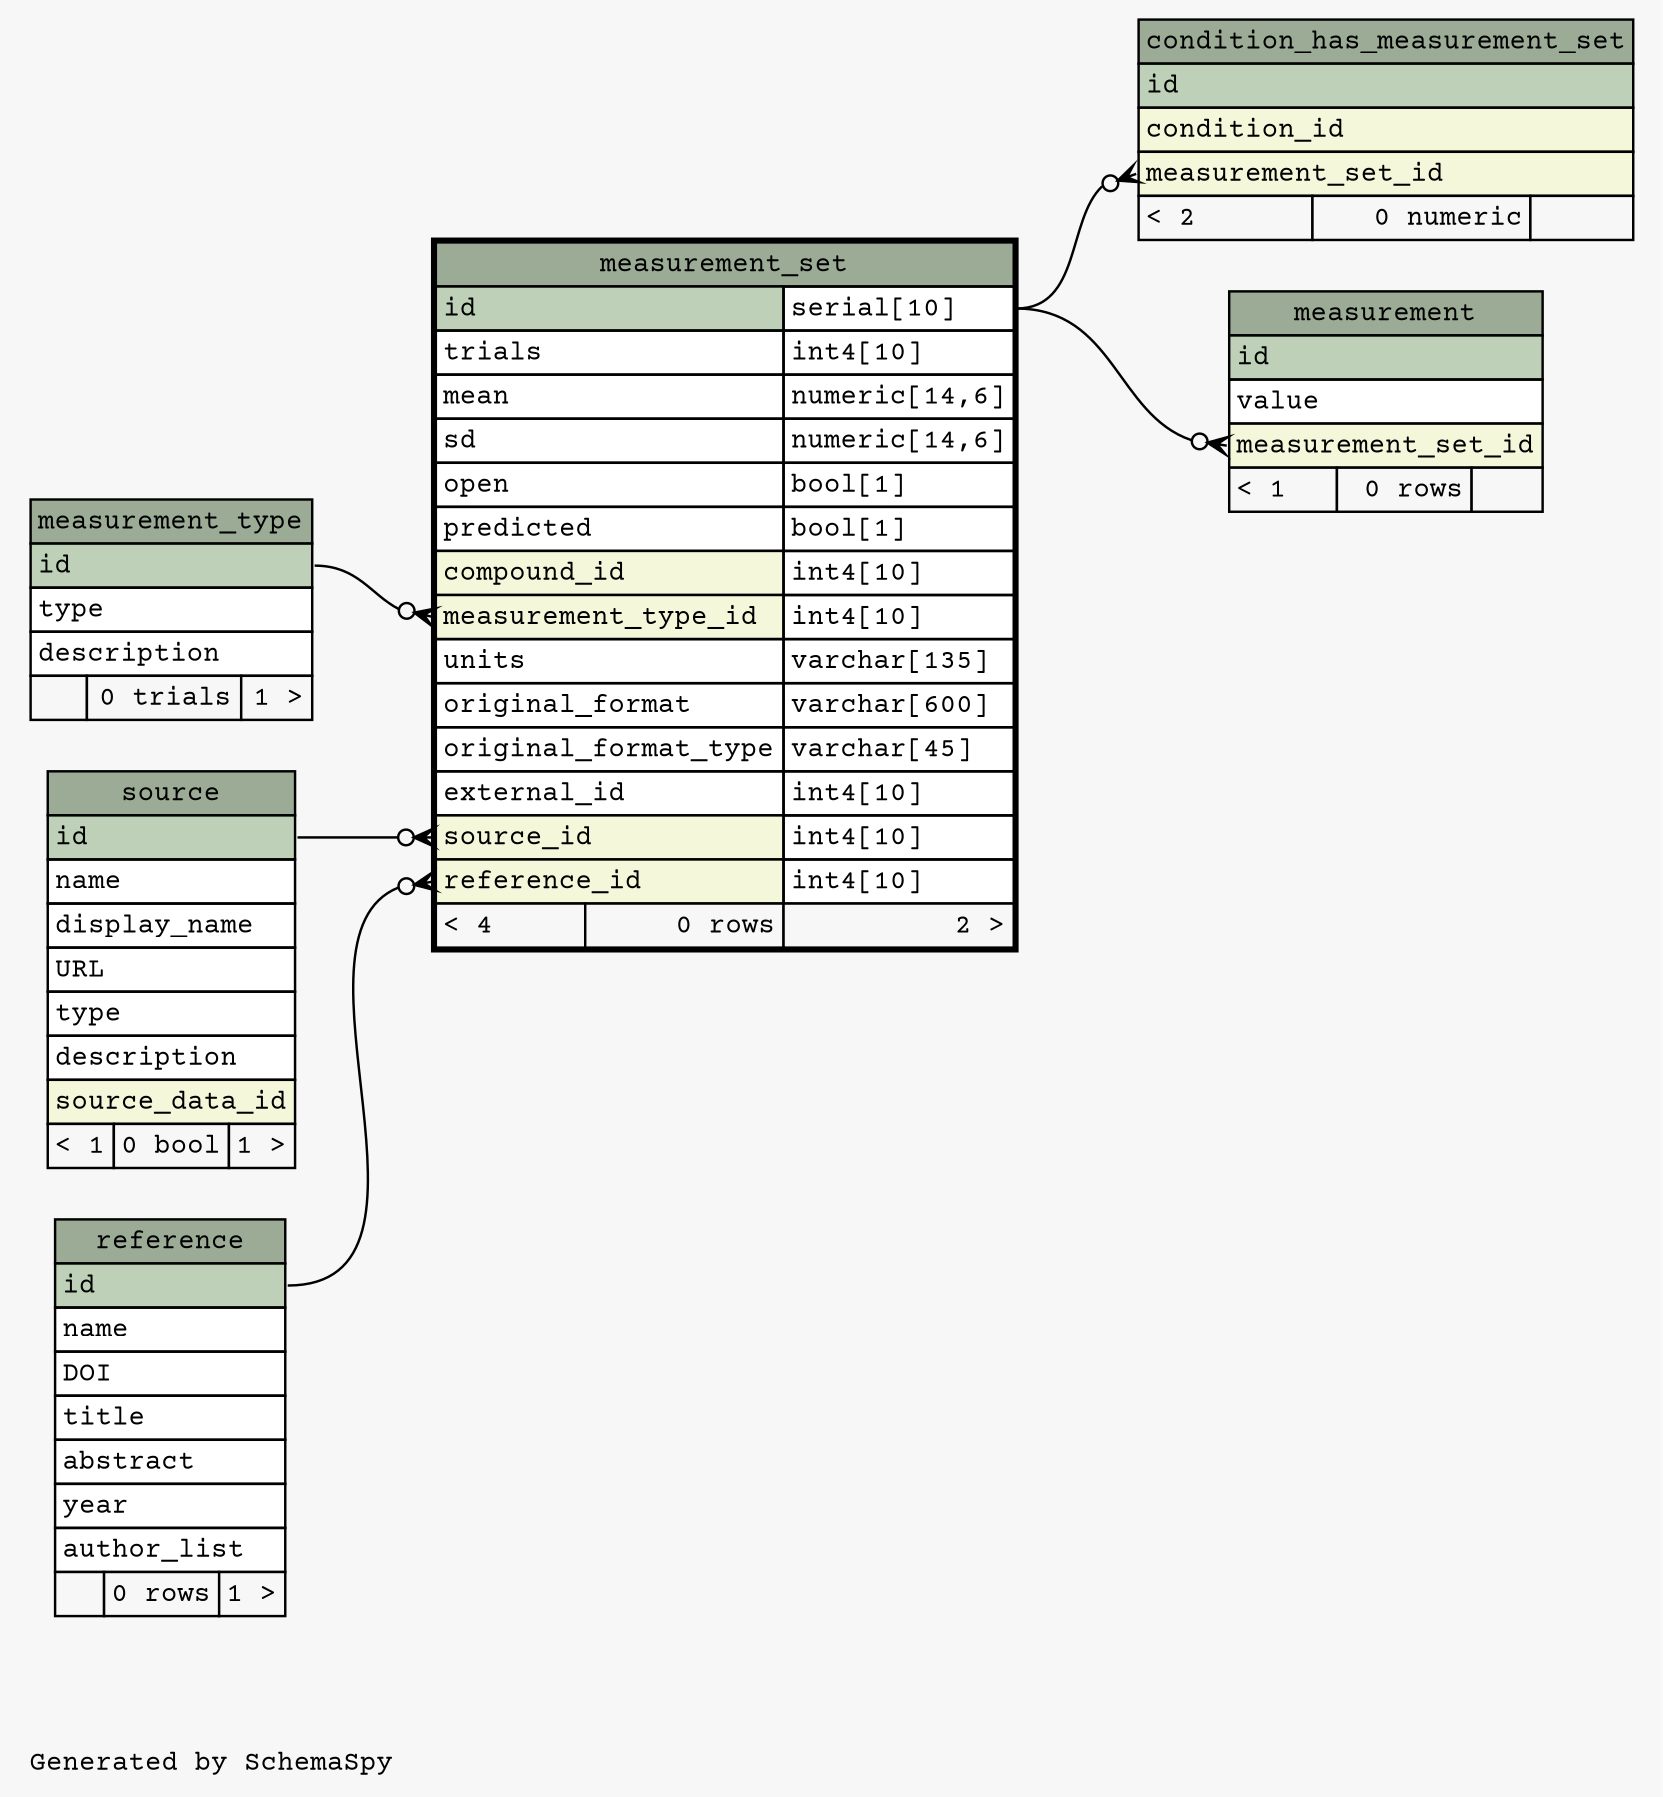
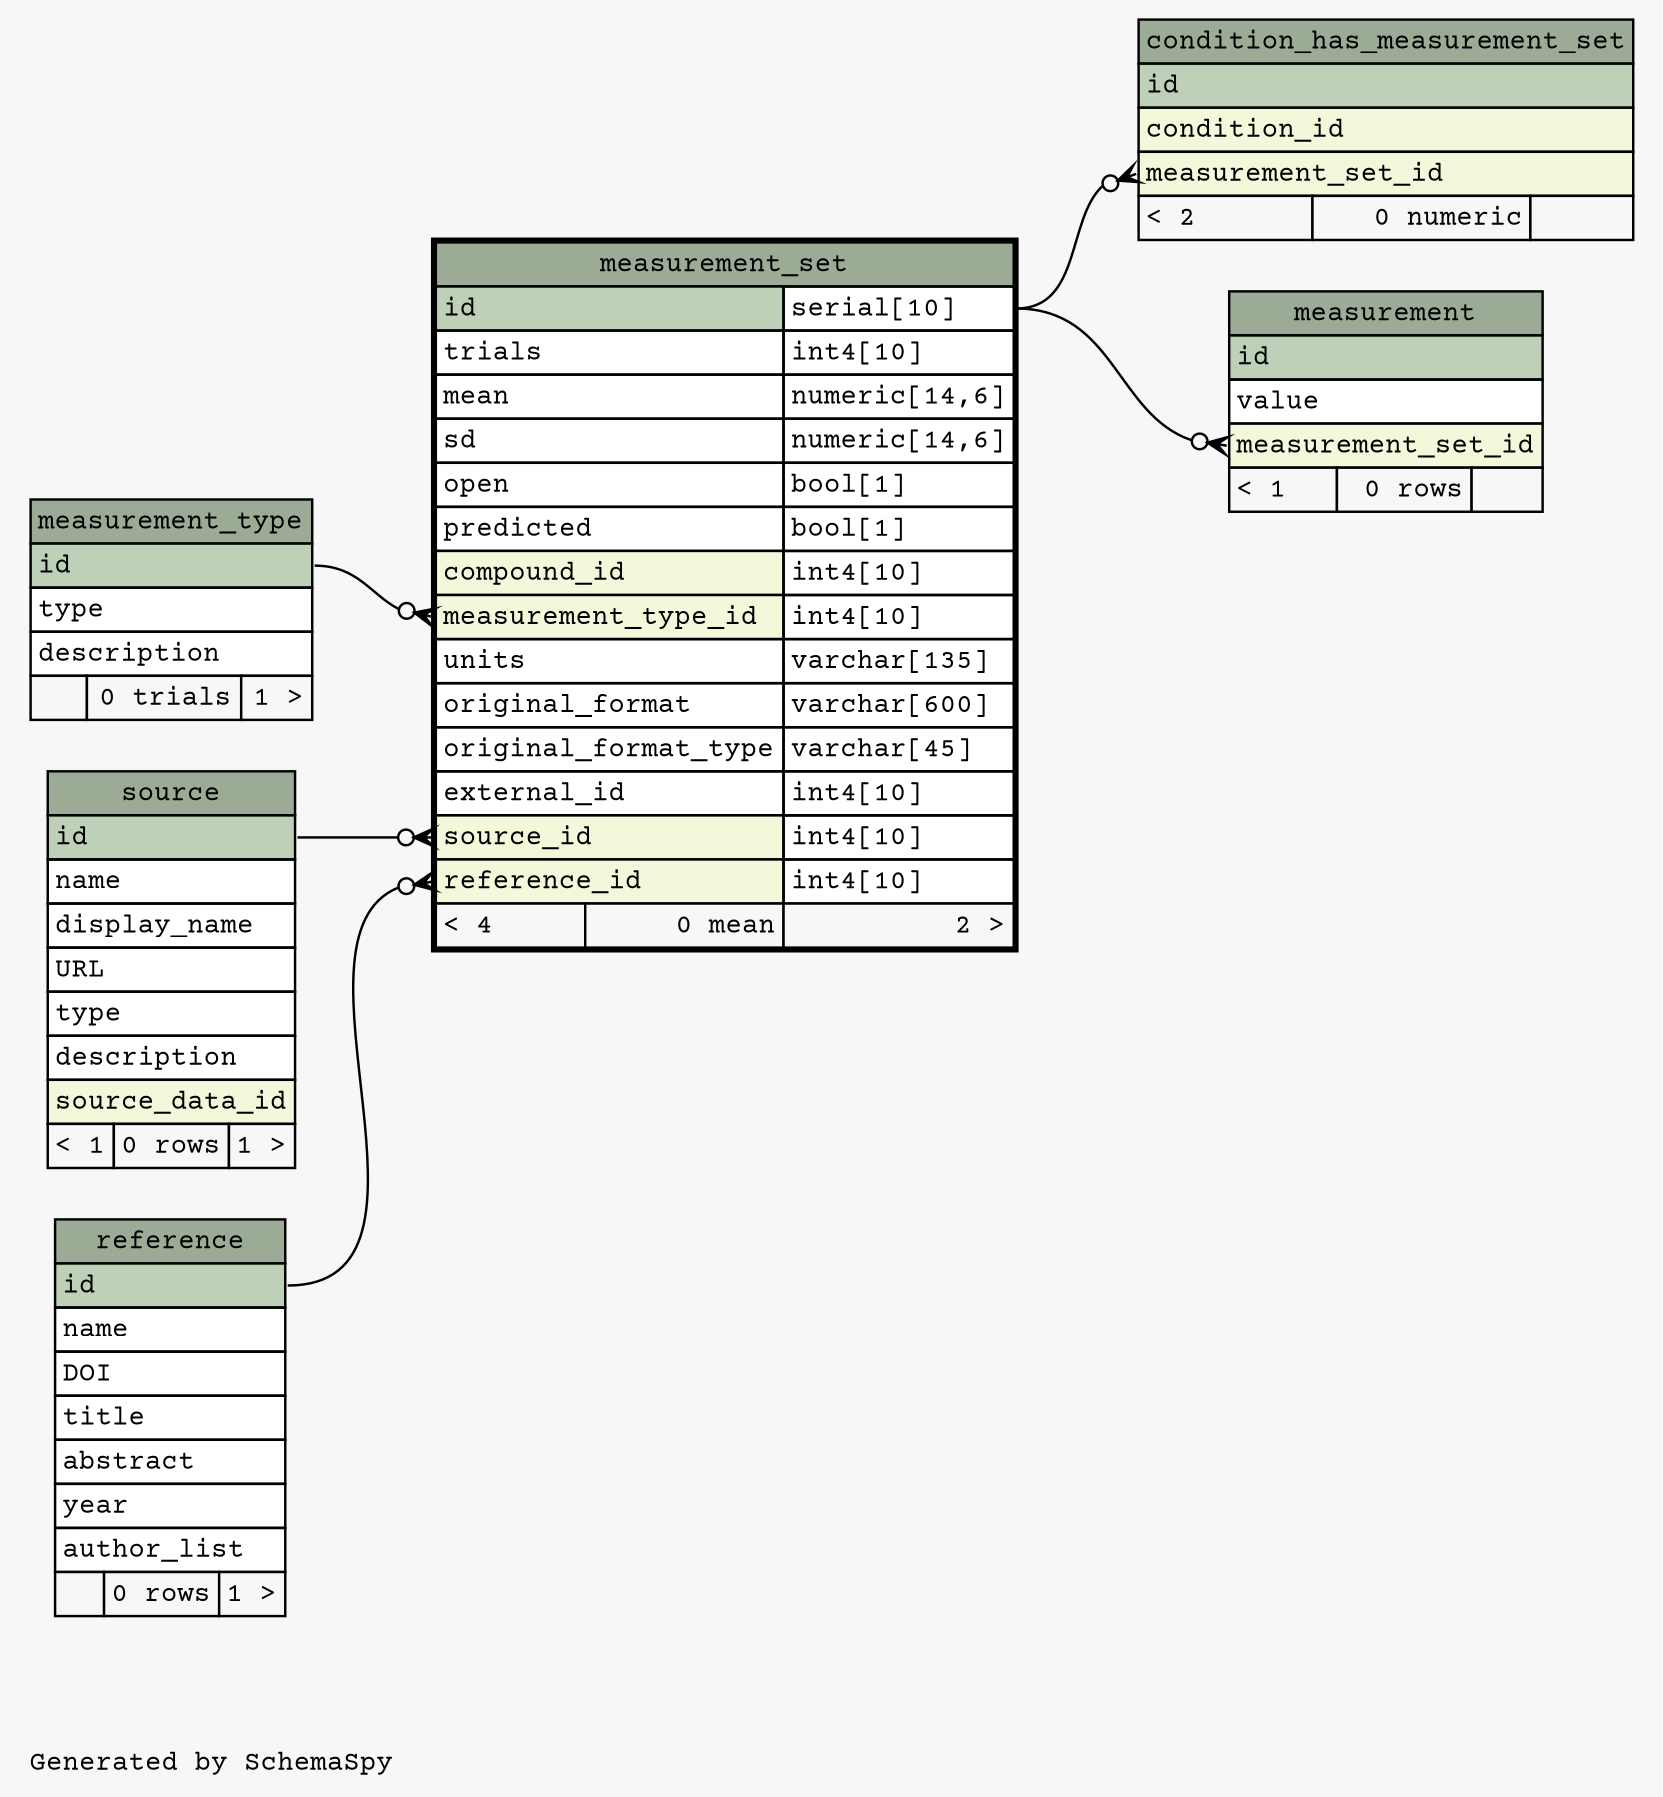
node "measurement_set": text "0 rows" -> "0 mean"
node "source": text "0 bool" -> "0 rows"
